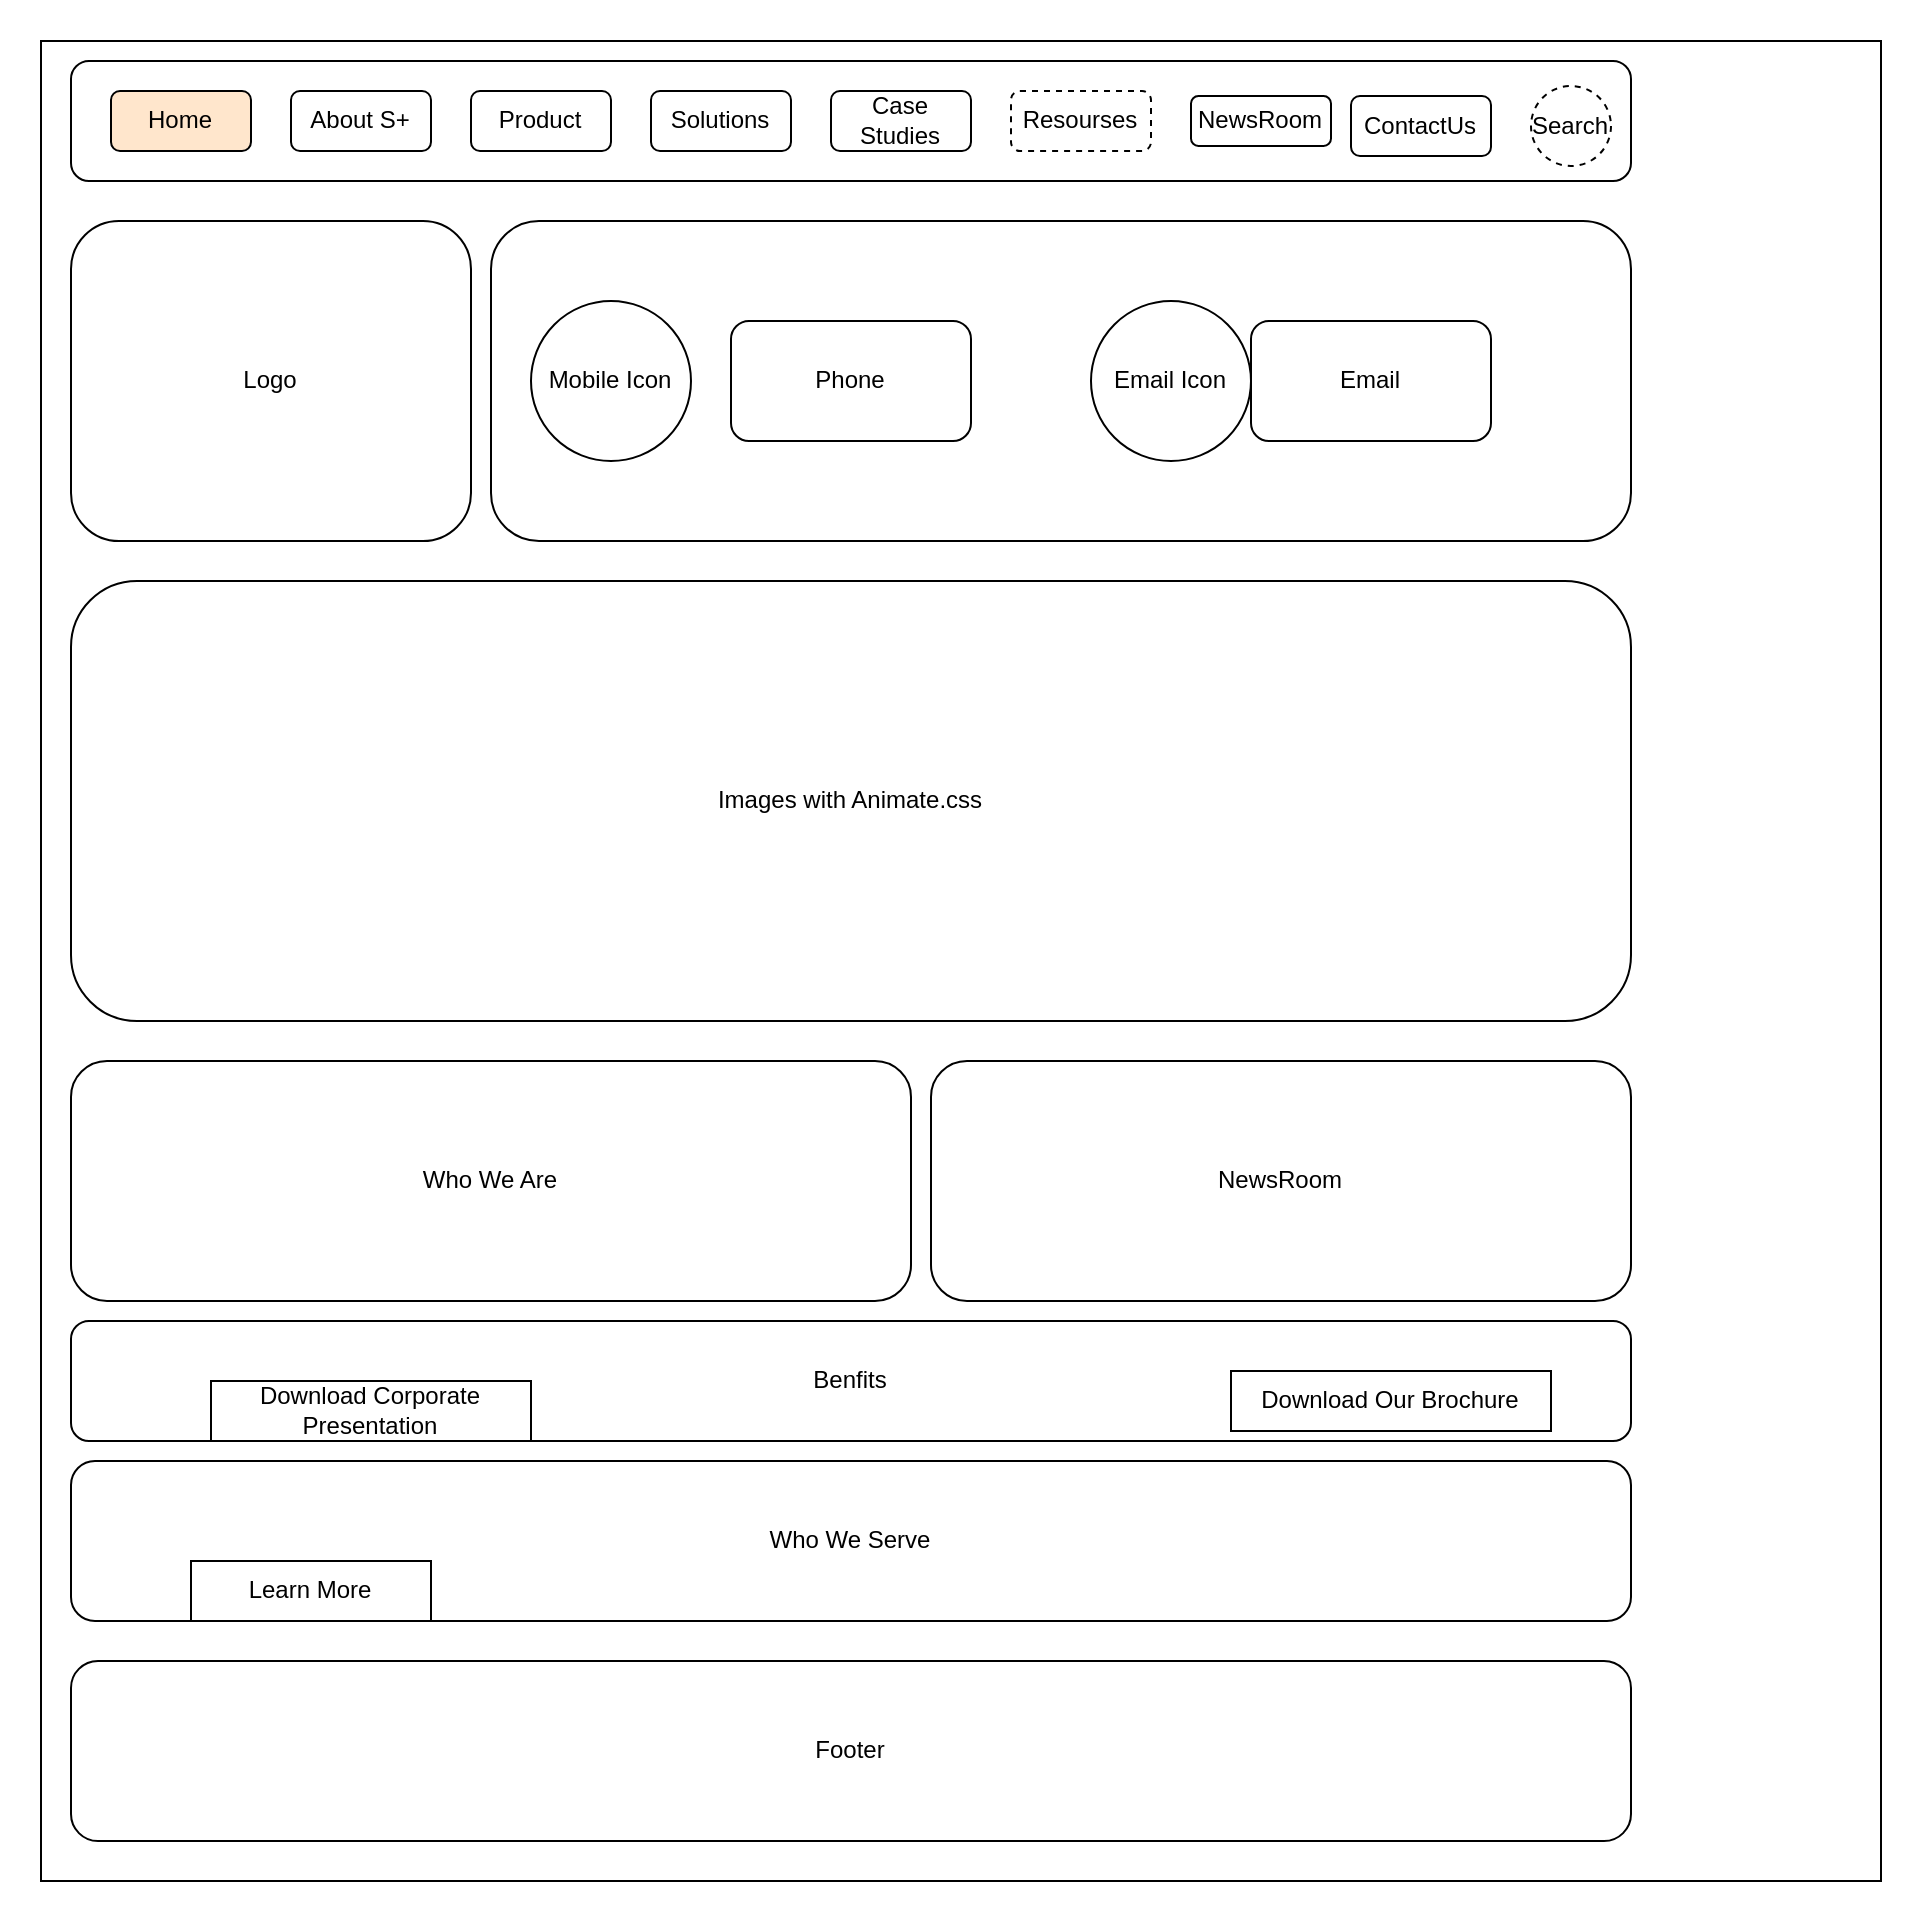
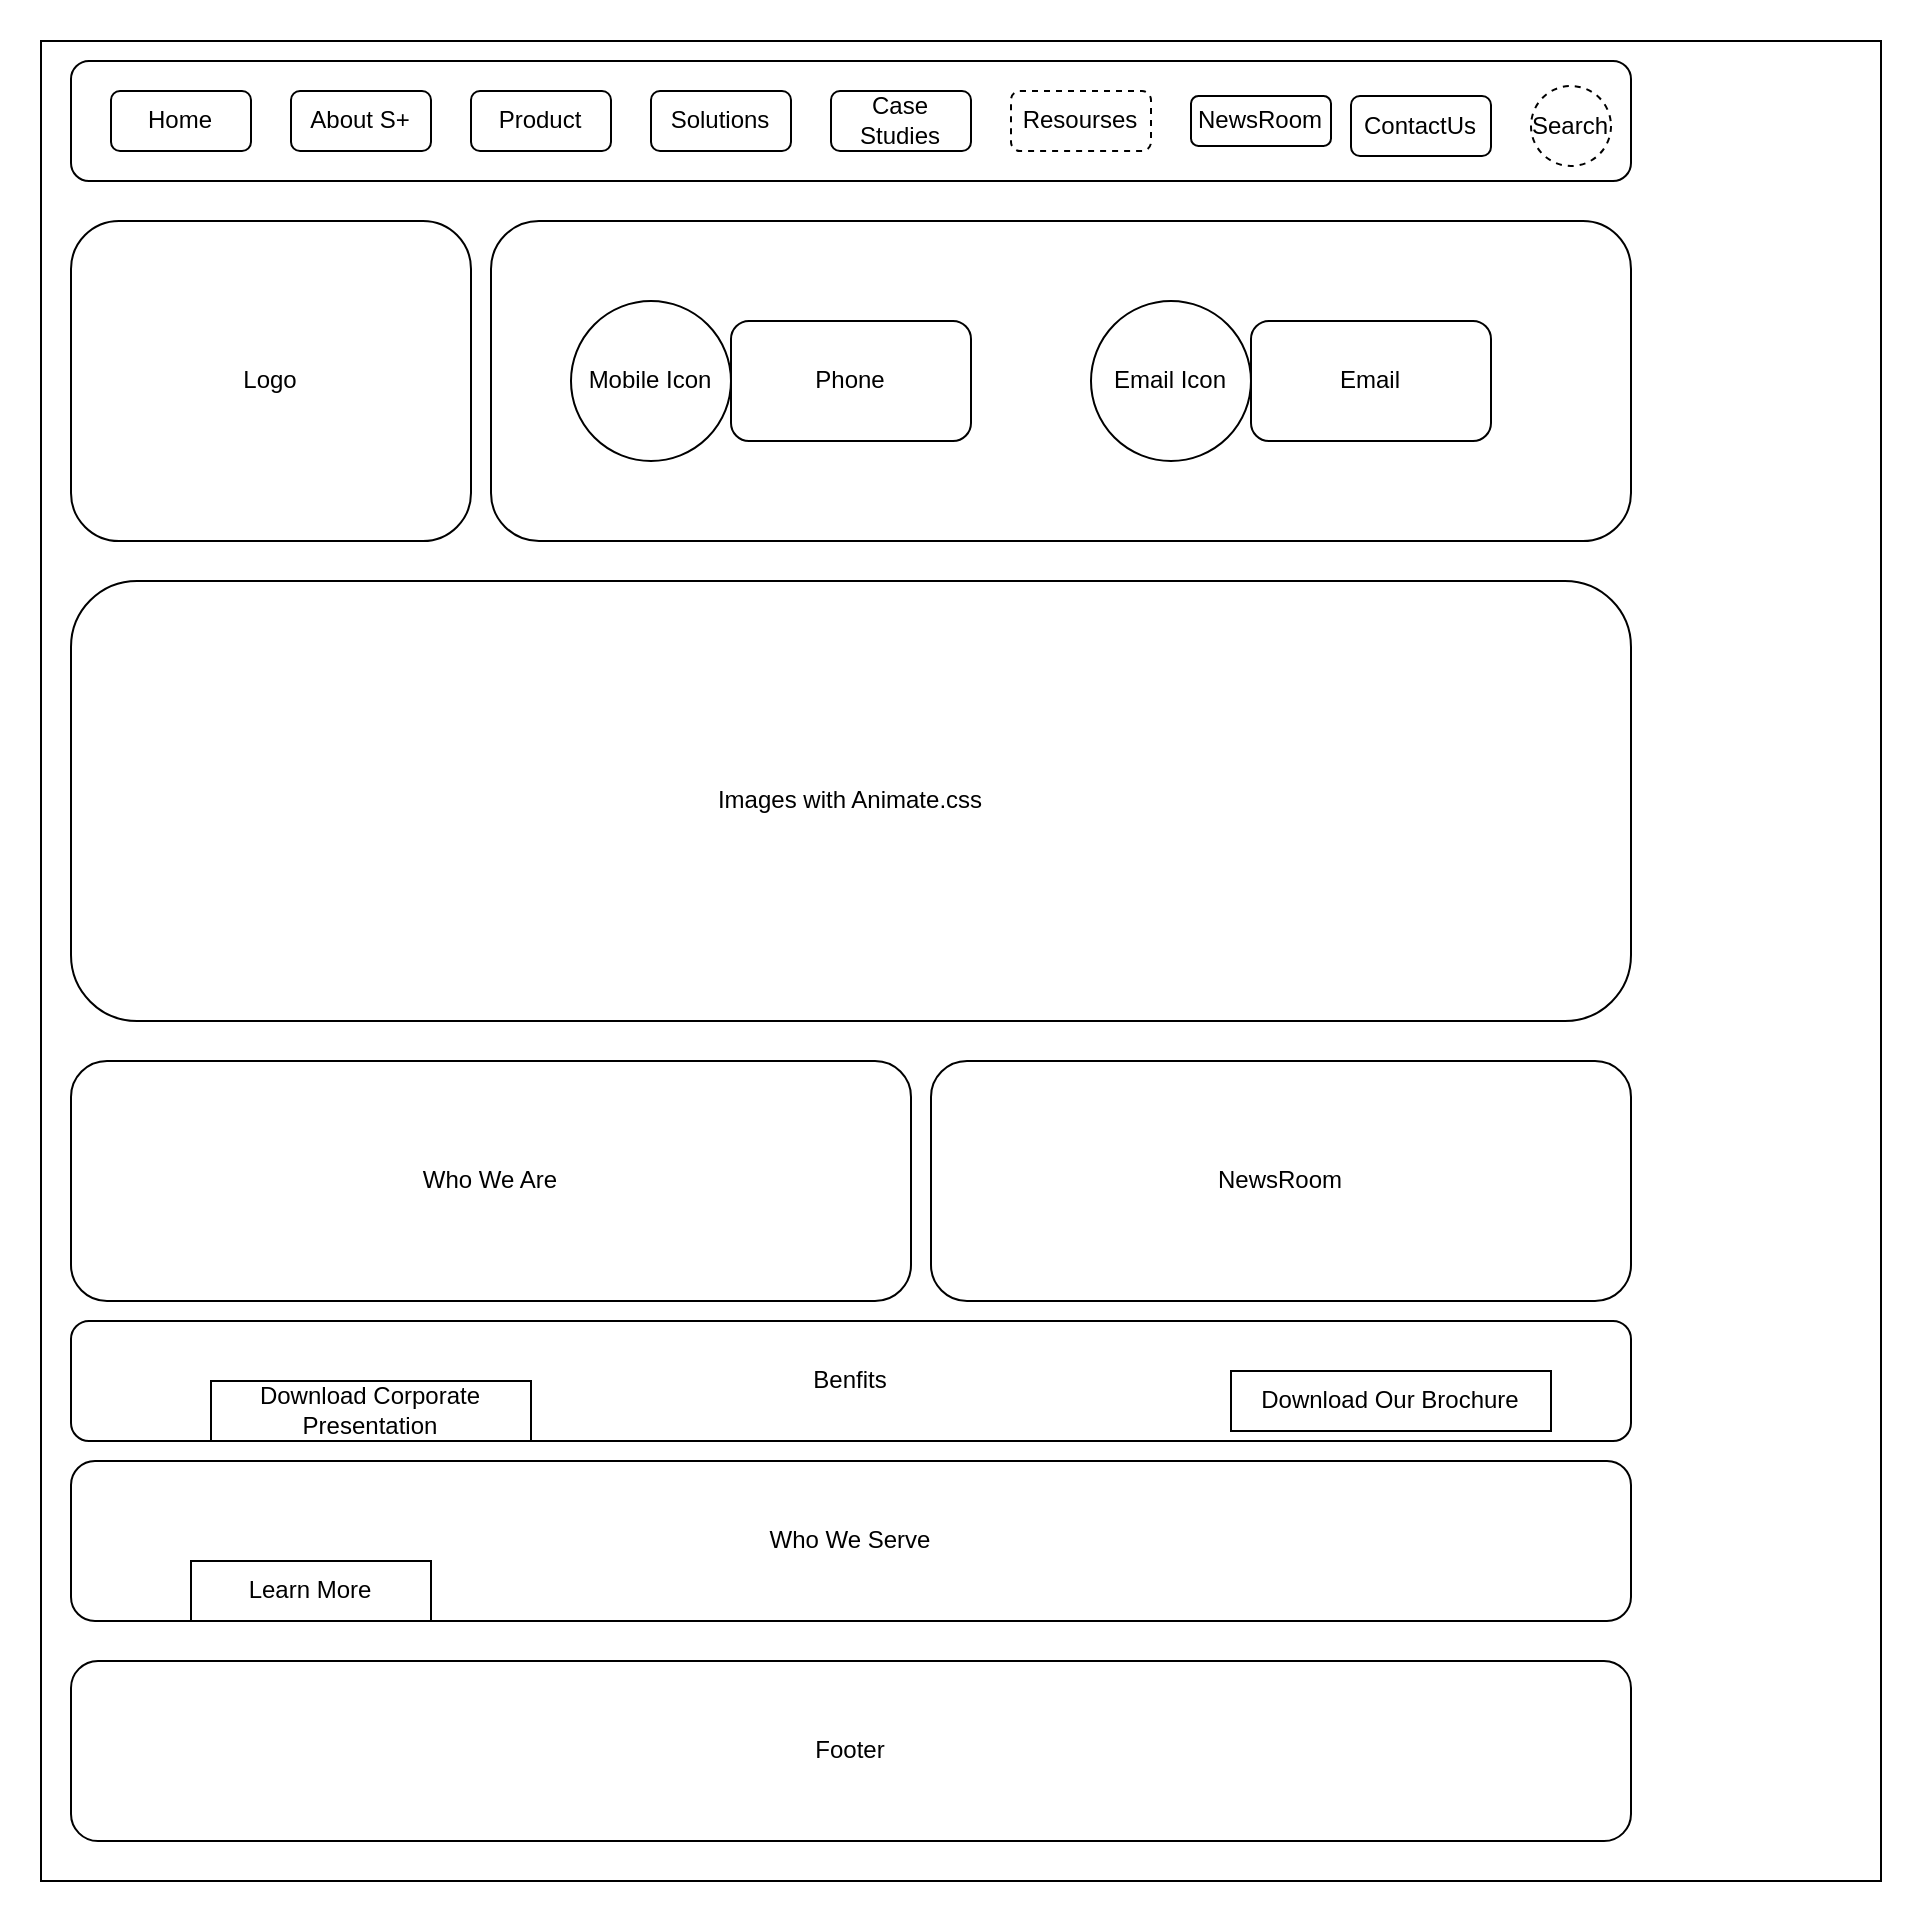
node "Home": fillcolor #ffe6cc -> #ffffff
node "Mobile Icon": moved (611, 381) -> (651, 381)
